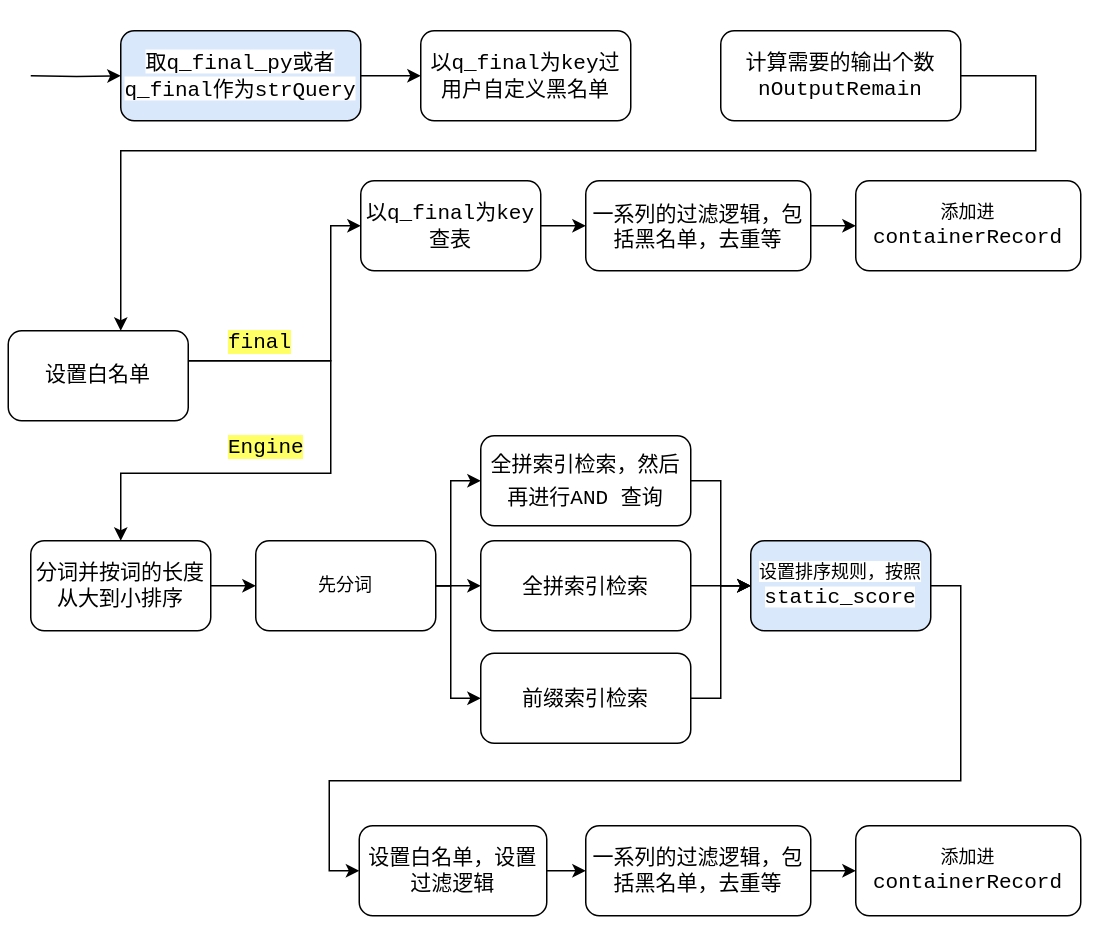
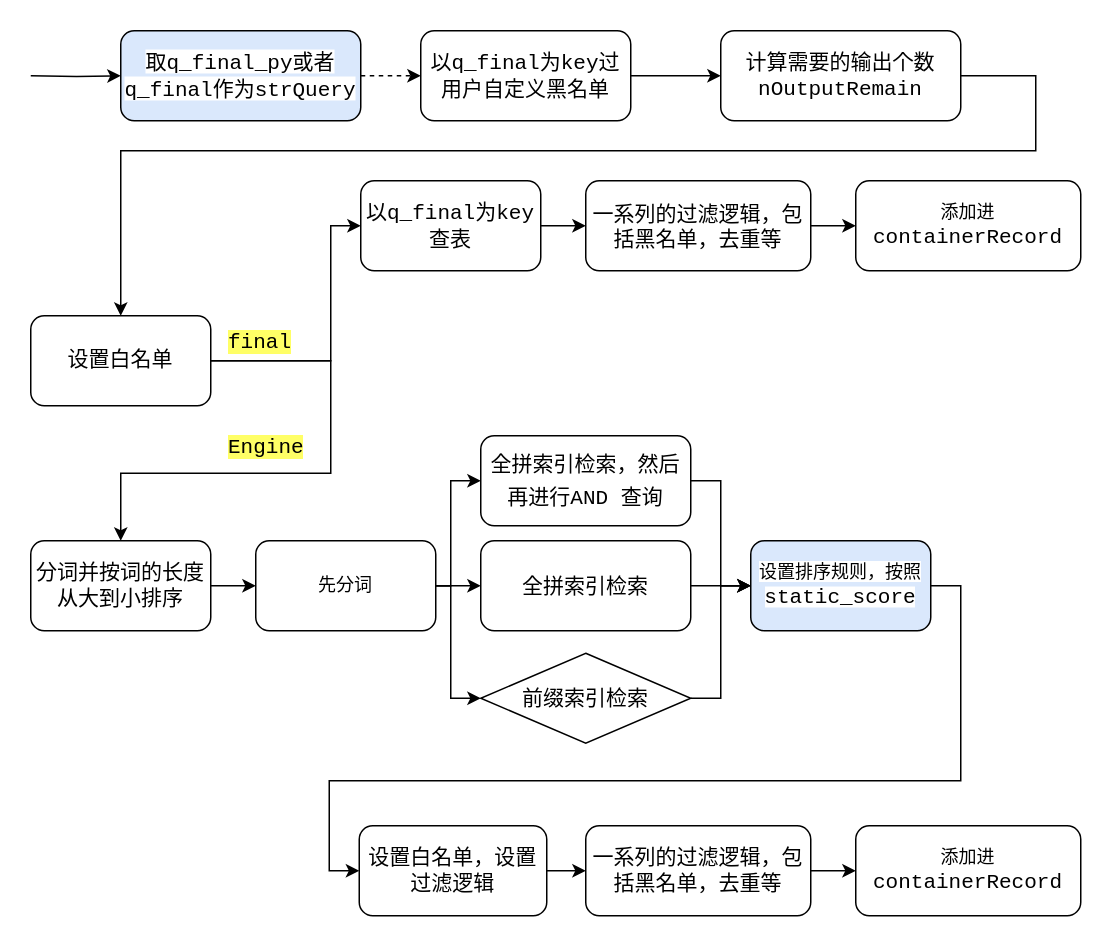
edge "取q_final_py或者q_final作为strQuery" -> "以q_final为key过用户自定义黑名单": style solid -> dashed
edge "以q_final为key过用户自定义黑名单" -> "计算需要的输出个数nOutputRemain": added
node "设置白名单": moved (98, 376) -> (121, 361)
node "前缀索引检索": shape rounded rectangle -> diamond
